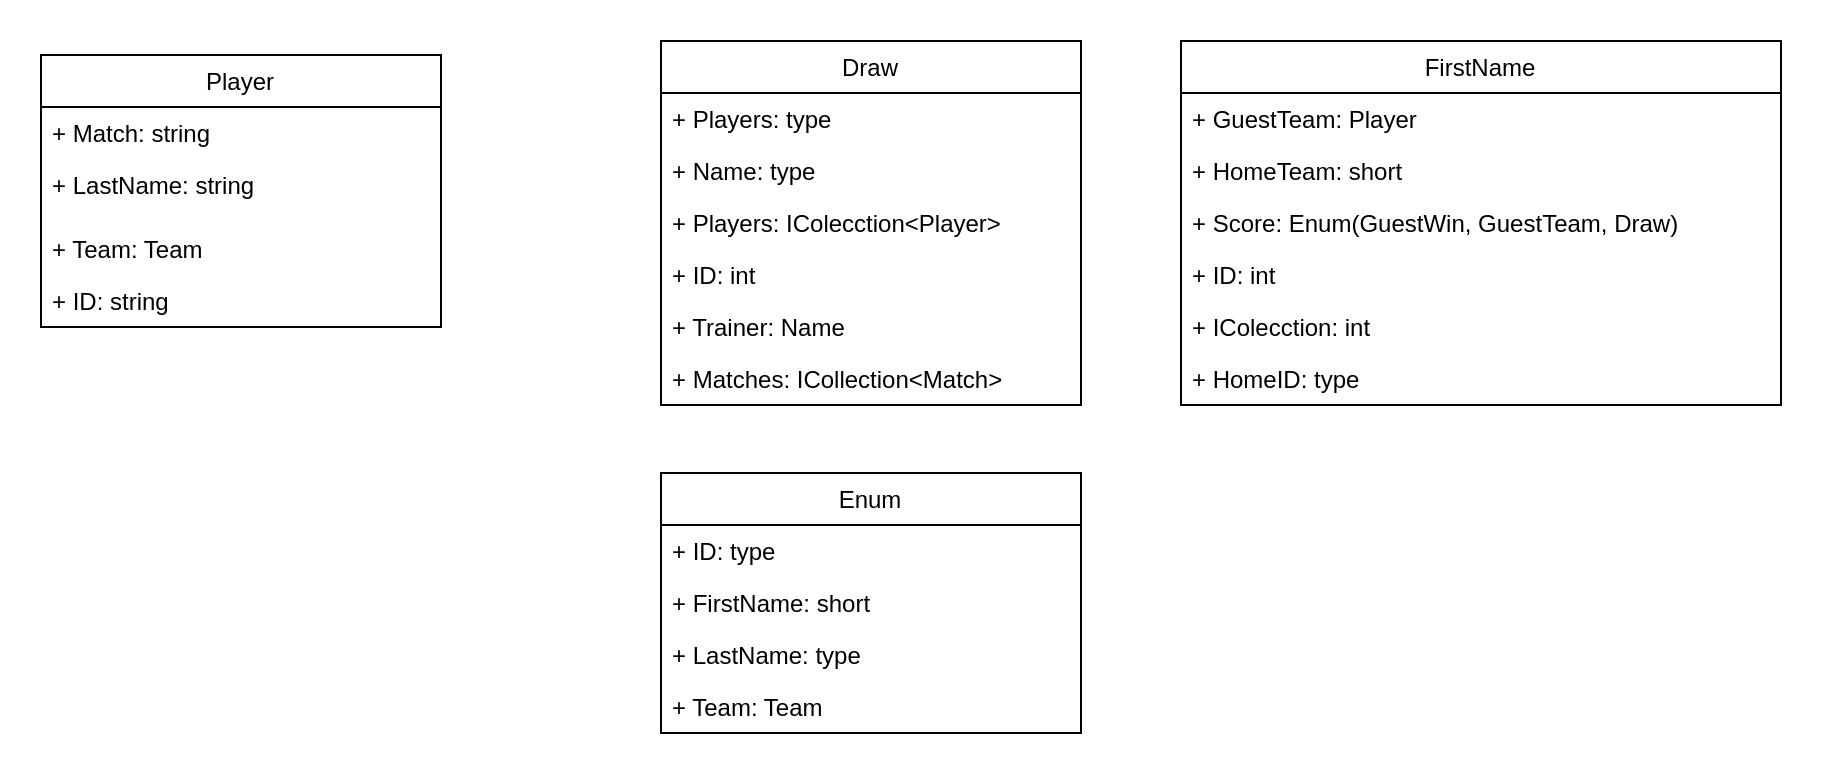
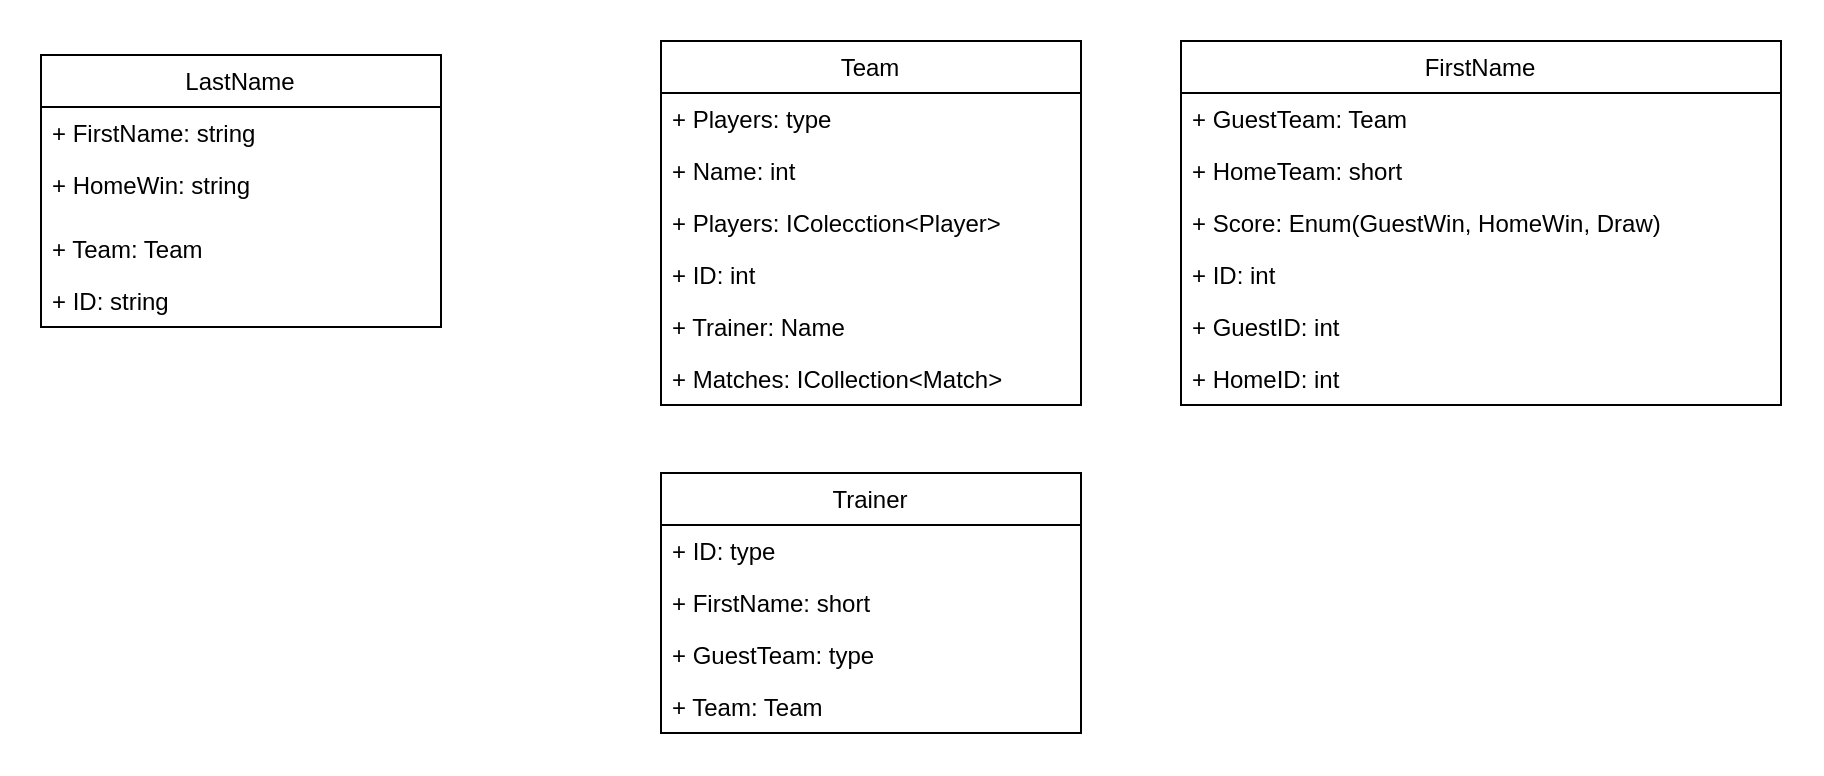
node "Draw": label "Draw" -> "Team"
node "Player": label "Player" -> "LastName"
node "+ GuestTeam: Player": label "+ GuestTeam: Player" -> "+ GuestTeam: Team"
node "+ Match: string": label "+ Match: string" -> "+ FirstName: string"
node "+ Name: type": label "+ Name: type" -> "+ Name: int"
node "+ LastName: string": label "+ LastName: string" -> "+ HomeWin: string"
node "+ Score: Enum(GuestWin, GuestTeam, Draw)": label "+ Score: Enum(GuestWin, GuestTeam, Draw)" -> "+ Score: Enum(GuestWin, HomeWin, Draw)"
node "+ IColecction: int": label "+ IColecction: int" -> "+ GuestID: int"
node "+ HomeID: type": label "+ HomeID: type" -> "+ HomeID: int"
node "Enum": label "Enum" -> "Trainer"
node "+ LastName: type": label "+ LastName: type" -> "+ GuestTeam: type"
